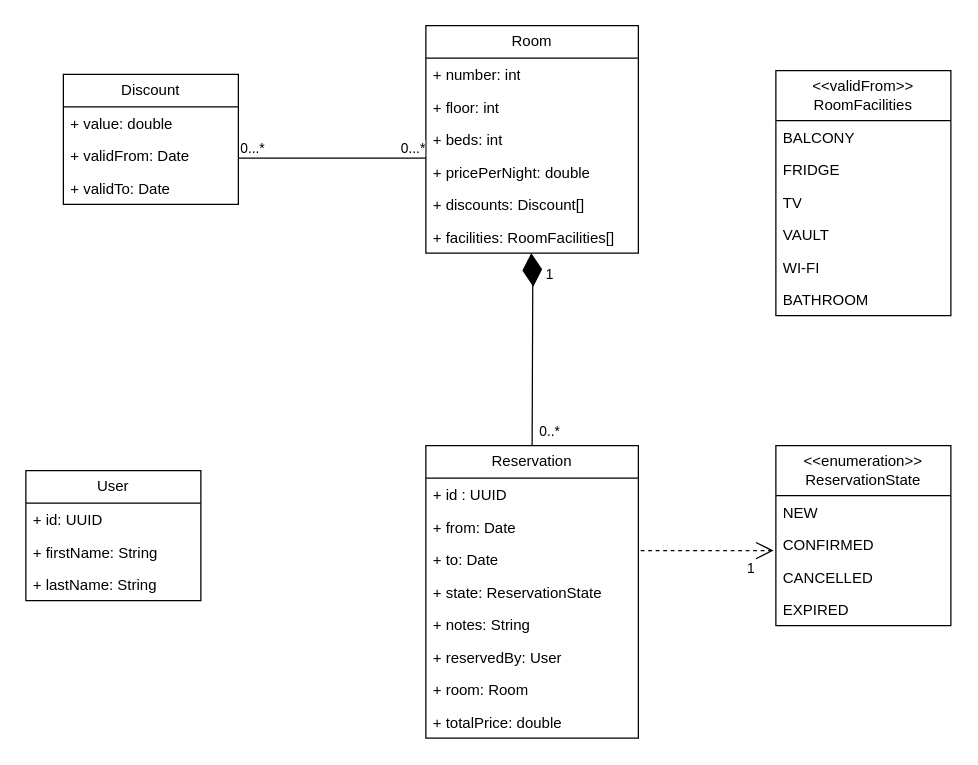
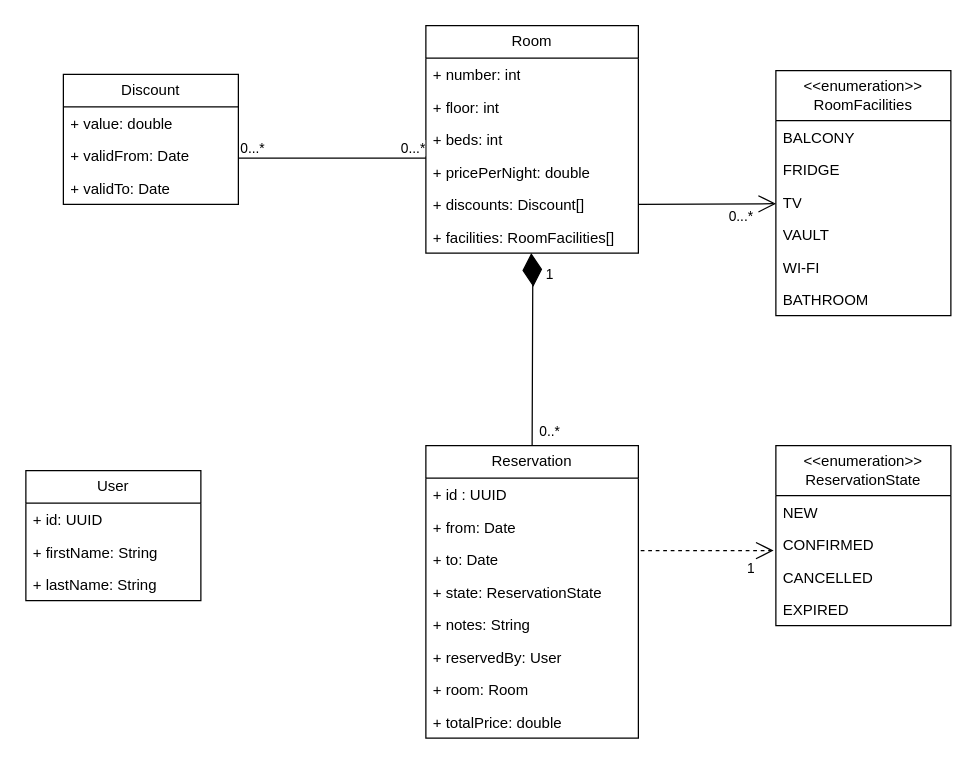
node "<<validFrom>> RoomFacilities": label "<<validFrom>> RoomFacilities" -> "<<enumeration>> RoomFacilities"
edge "+ discounts: Discount[]" -> "TV": added, label "0...*"
